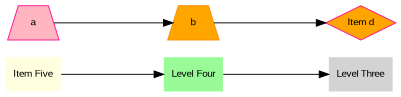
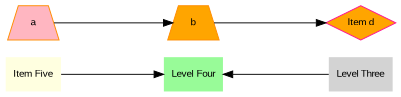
node "a": color deeppink -> darkorange
edge "Level Four" -> "Level Three": reversed
